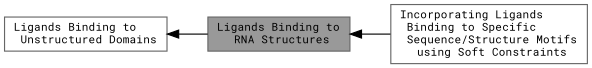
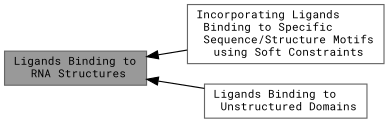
edge "Ligands Binding to RNA Structures" -> "Ligands Binding to Unstructured Domains": reversed
